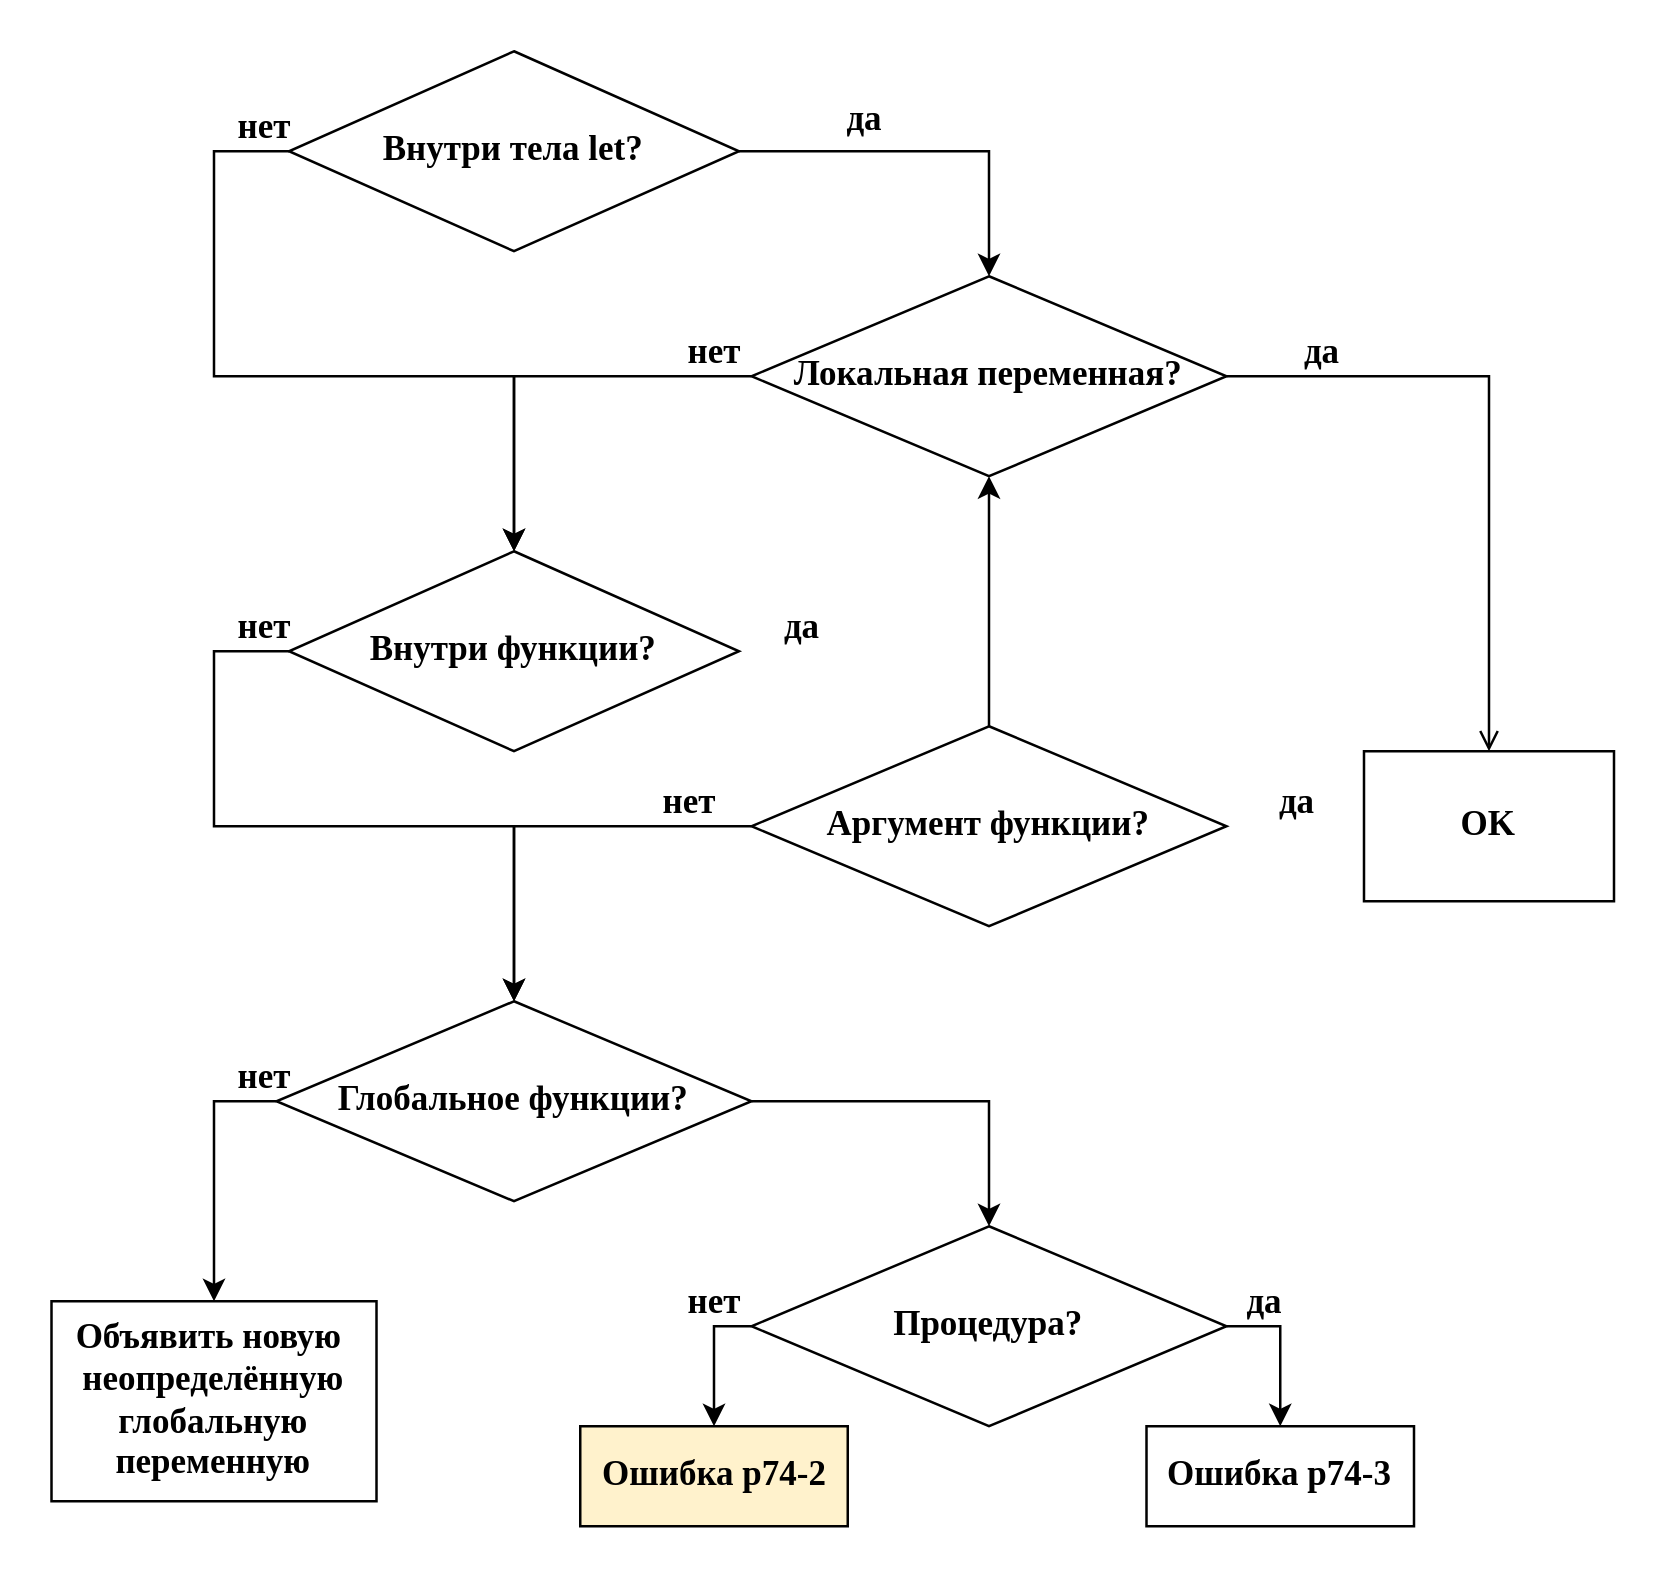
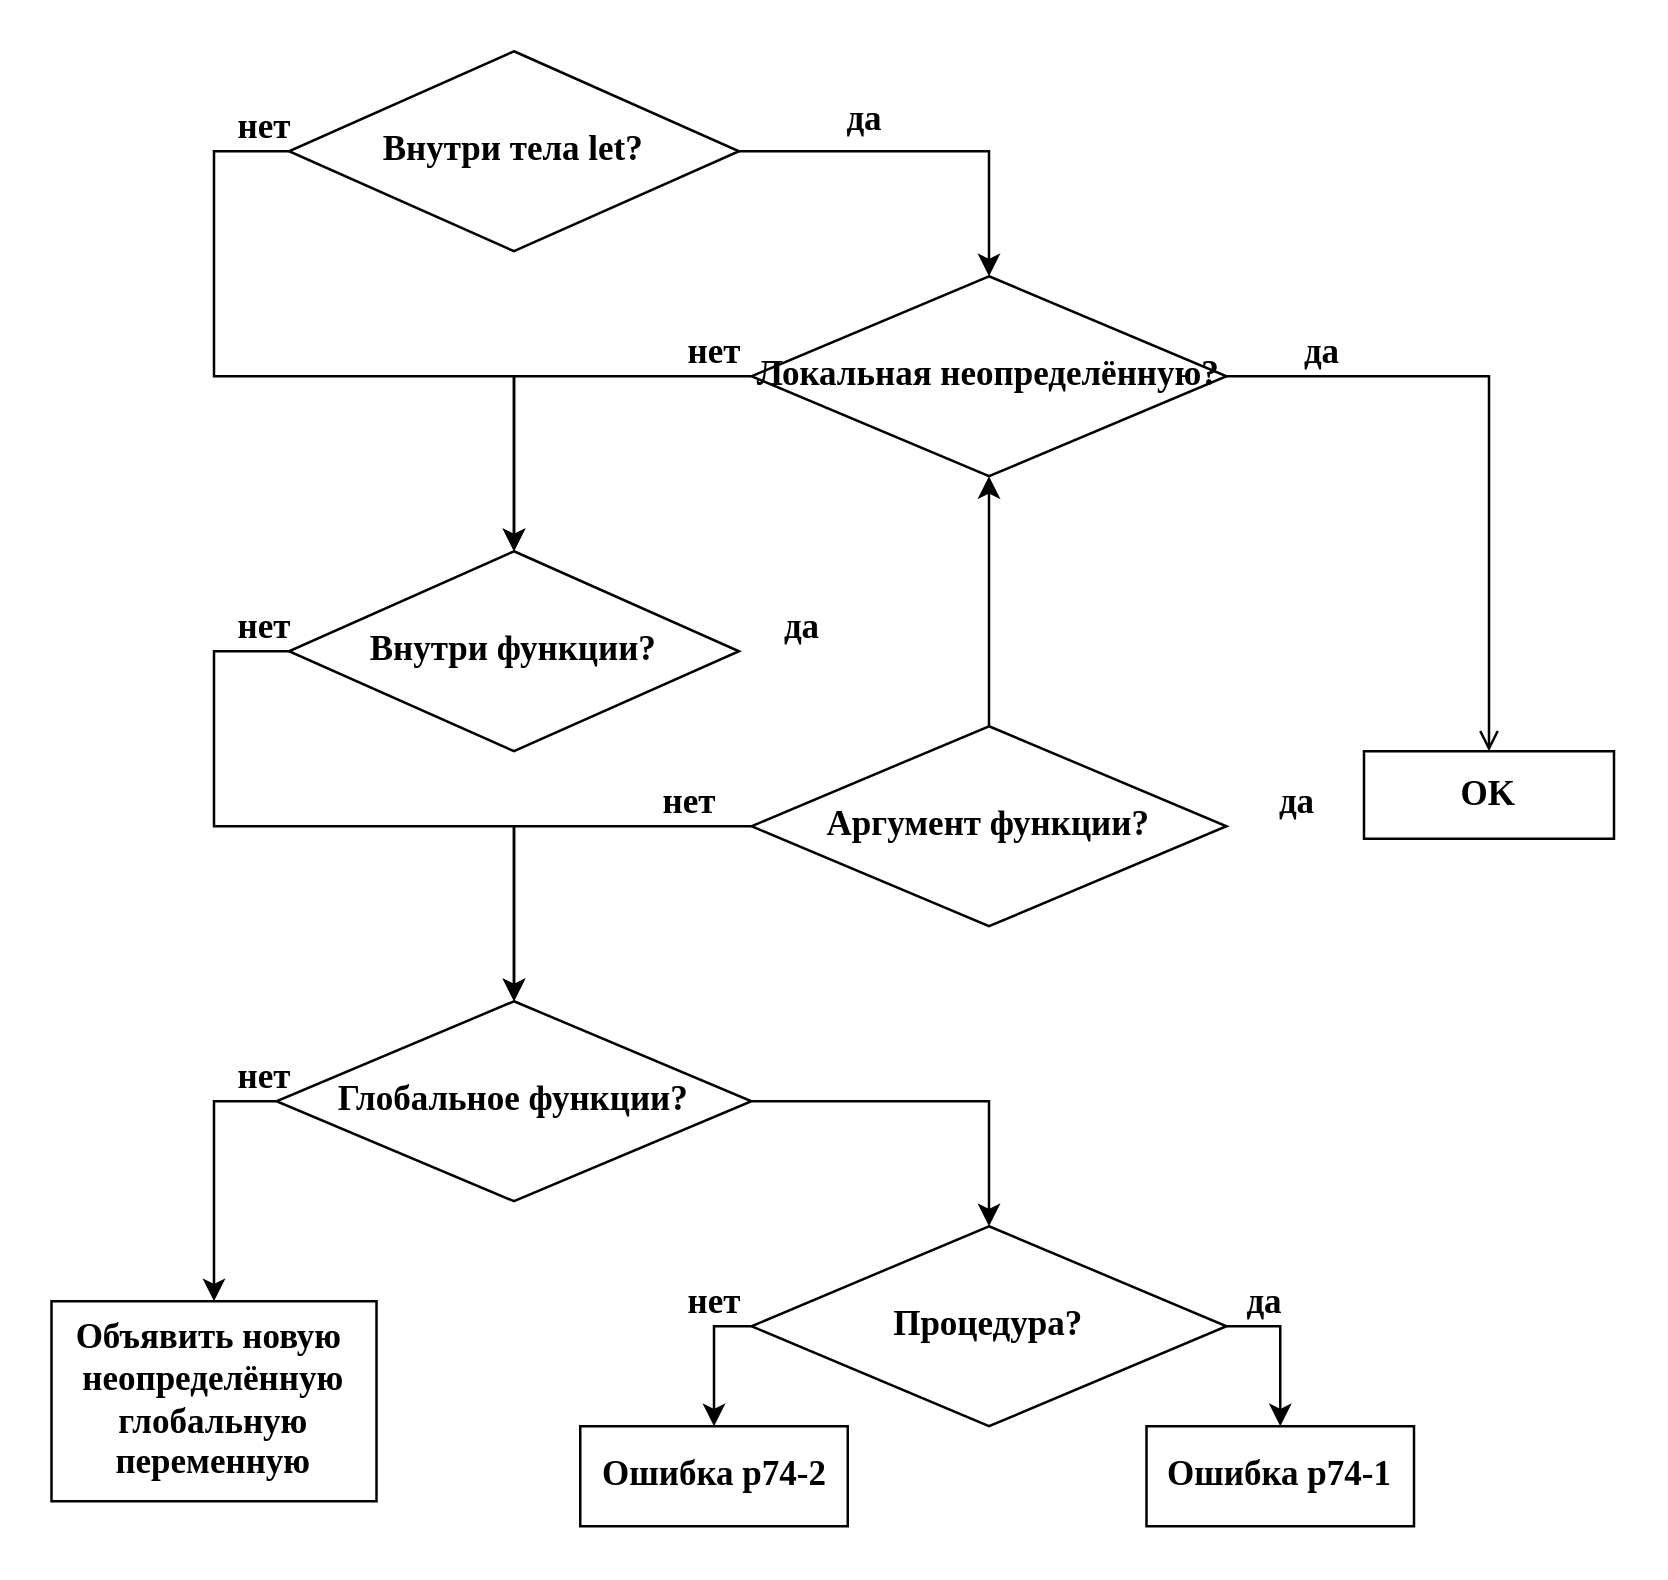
node "Локальная переменная?": label "Локальная переменная?" -> "Локальная неопределённую?"
node "OK": size 250x150 -> 250x88
node "Ошибка p74-2": fillcolor #fff2cc -> #ffffff
node "Ошибка p74-3": label "Ошибка p74-3" -> "Ошибка p74-1"
